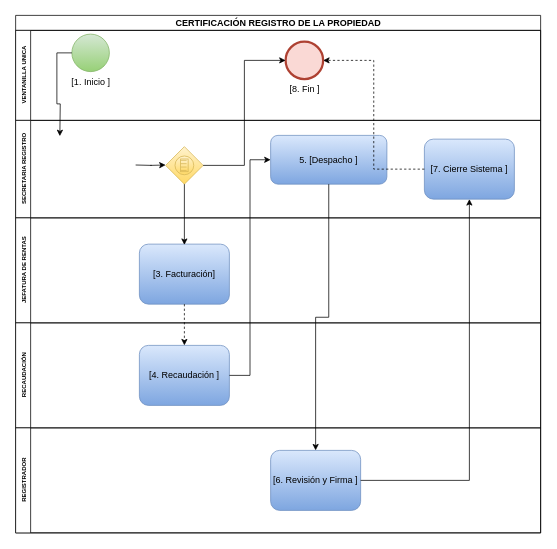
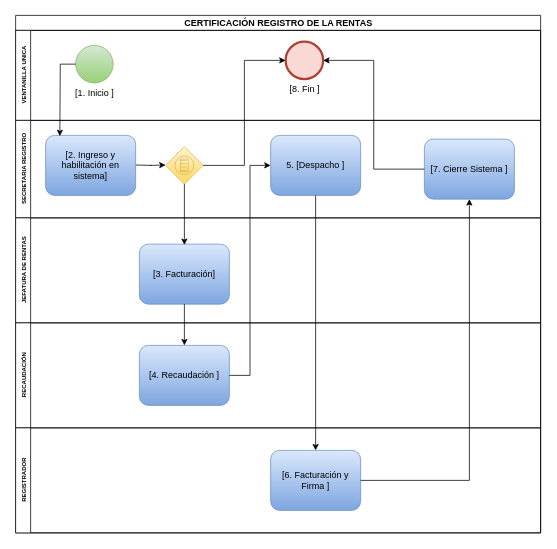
node "CERTIFICACIÓN REGISTRO DE LA PROPIEDAD": label "CERTIFICACIÓN REGISTRO DE LA PROPIEDAD" -> "CERTIFICACIÓN REGISTRO DE LA RENTAS"
node "[1. Inicio ]": moved (90, 53) -> (94, 64)
edge "[7. Cierre Sistema ]" -> "[8. Fin ]": style dashed -> solid
node "5. [Despacho ]": size 116x49 -> 90x60
node "[2. Ingreso y habilitación en sistema]": added
edge "[3. Facturación]" -> "[4. Recaudación ]": style dashed -> solid
node "[6. Revisión y Firma ]": label "[6. Revisión y Firma ]" -> "[6. Facturación y Firma ]"
